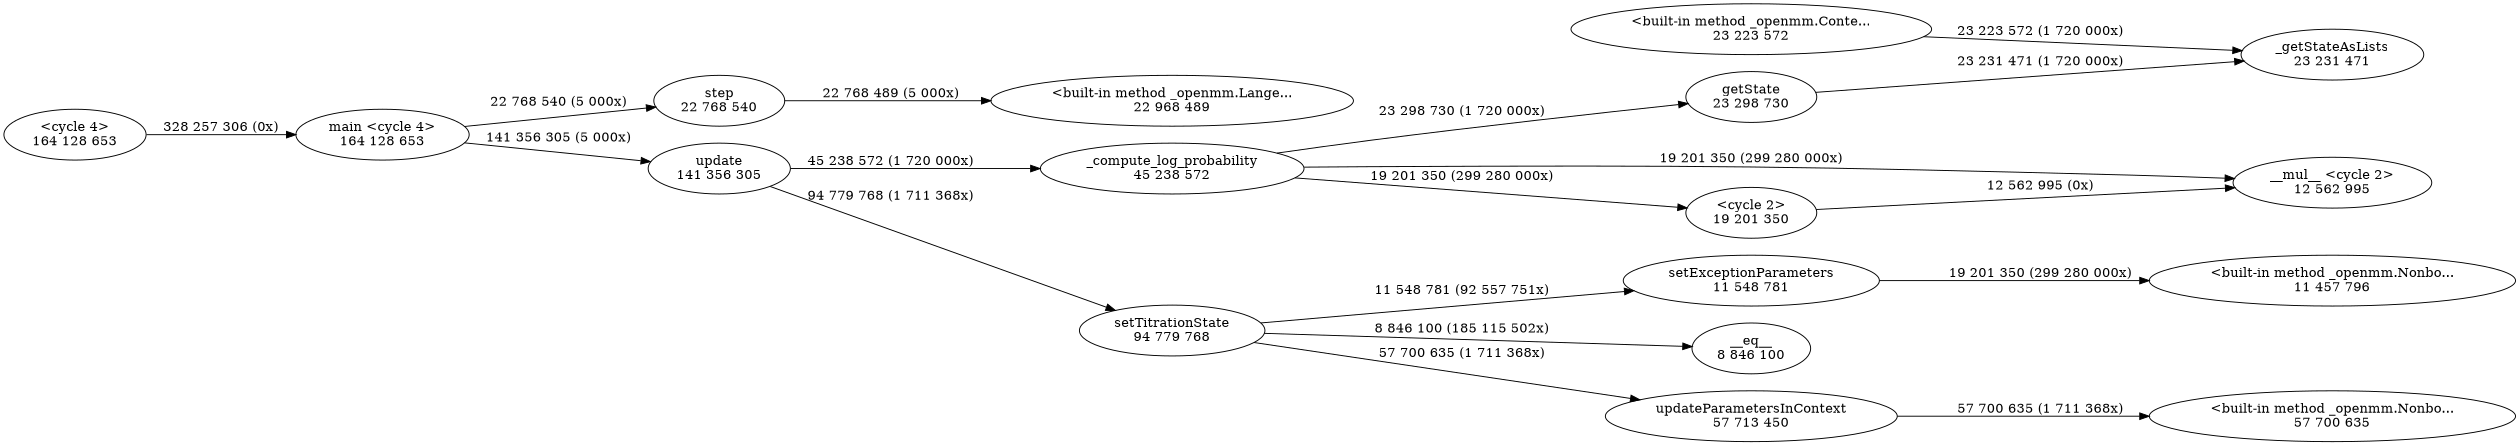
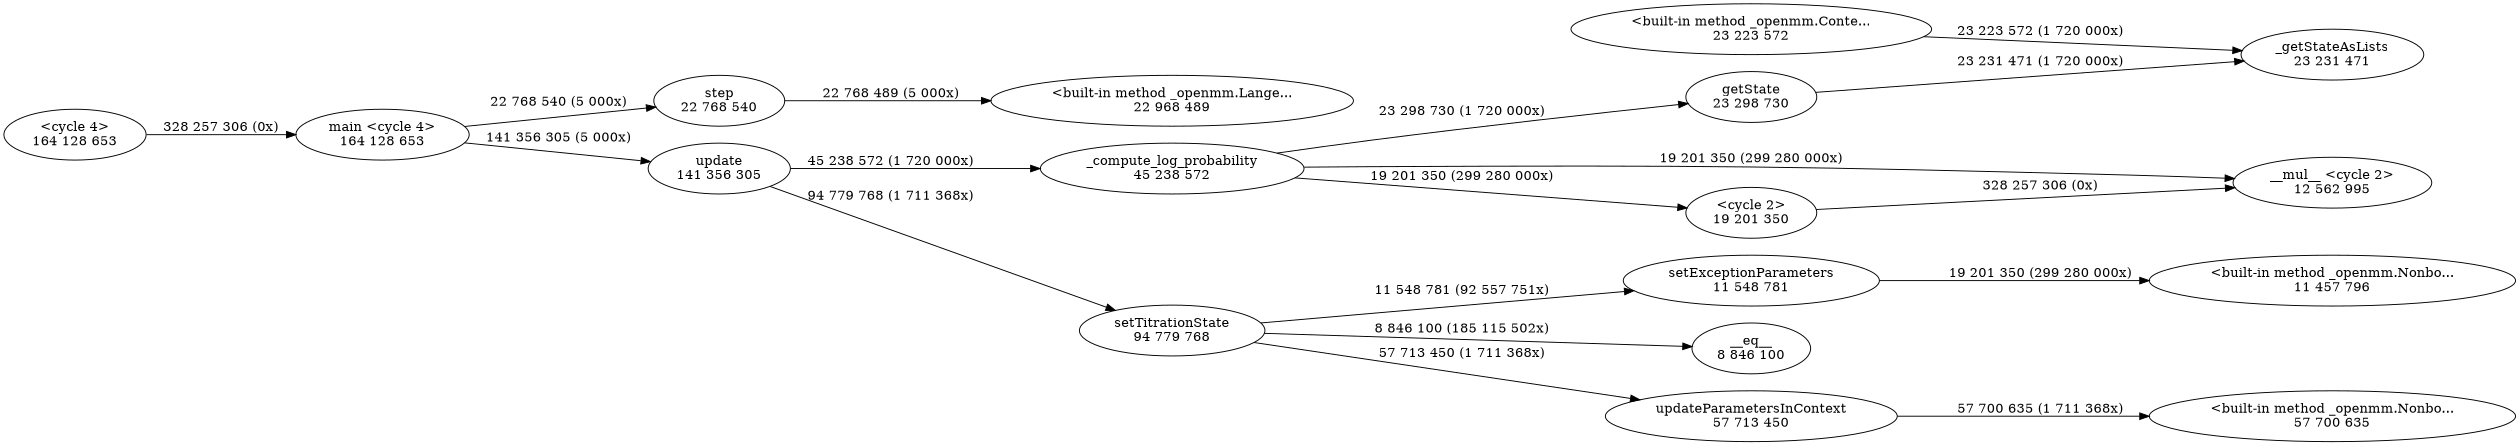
edge "<cycle 2> 19 201 350" -> "__mul__ <cycle 2> 12 562 995": label "12 562 995 (0x)" -> "328 257 306 (0x)"
edge "setTitrationState 94 779 768" -> "updateParametersInContext 57 713 450": label "57 700 635 (1 711 368x)" -> "57 713 450 (1 711 368x)"
